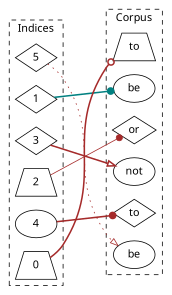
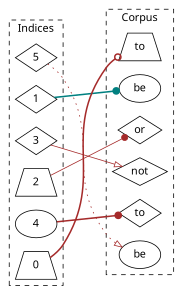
edge "3" -> "not": style bold -> solid
node "not": shape ellipse -> diamond
